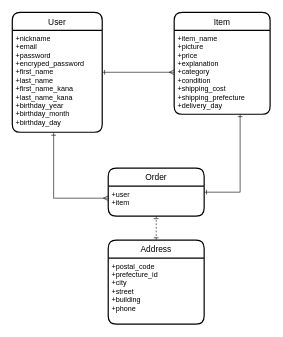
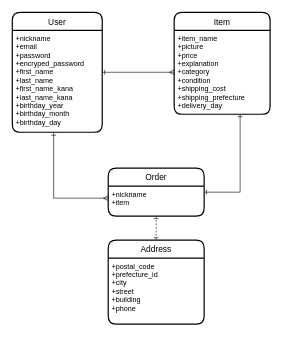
node "+user +item": label "+user +item" -> "+nickname +item"
